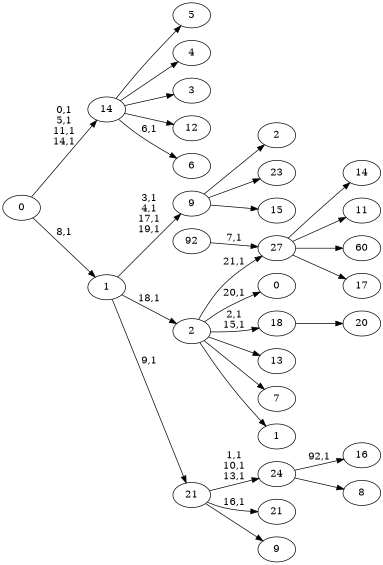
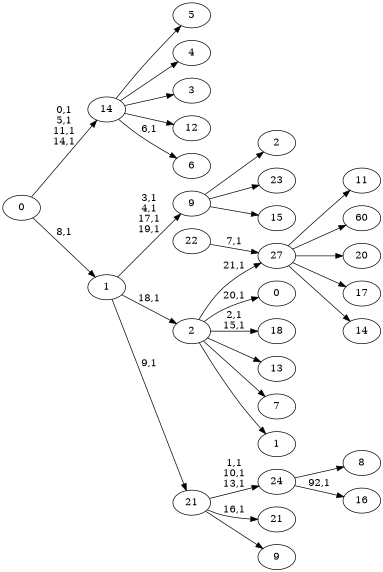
node "92": label "92" -> "22"
edge "18" -> "20": now "27" -> "20"
